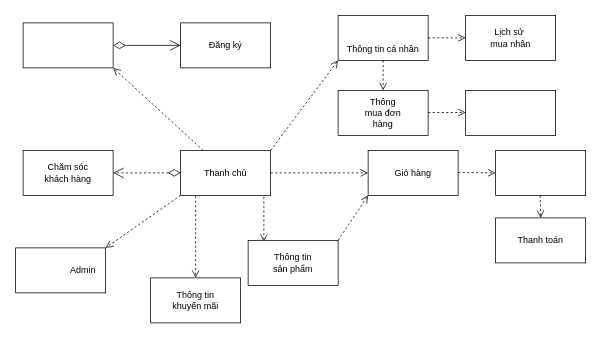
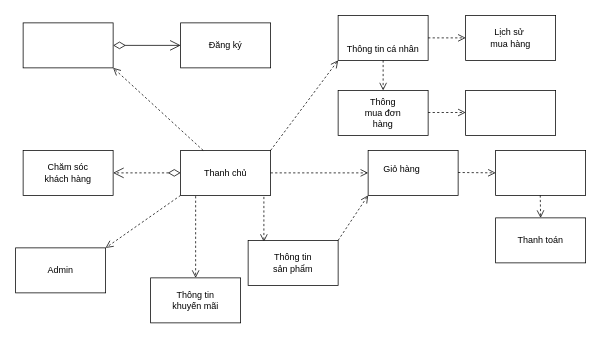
node "Lịch sử mua nhân": label "Lịch sử mua nhân" -> "Lịch sử mua hàng"
node "Giỏ hàng": moved (413, 173) -> (402, 169)
node "Admin": moved (83, 270) -> (60, 270)
